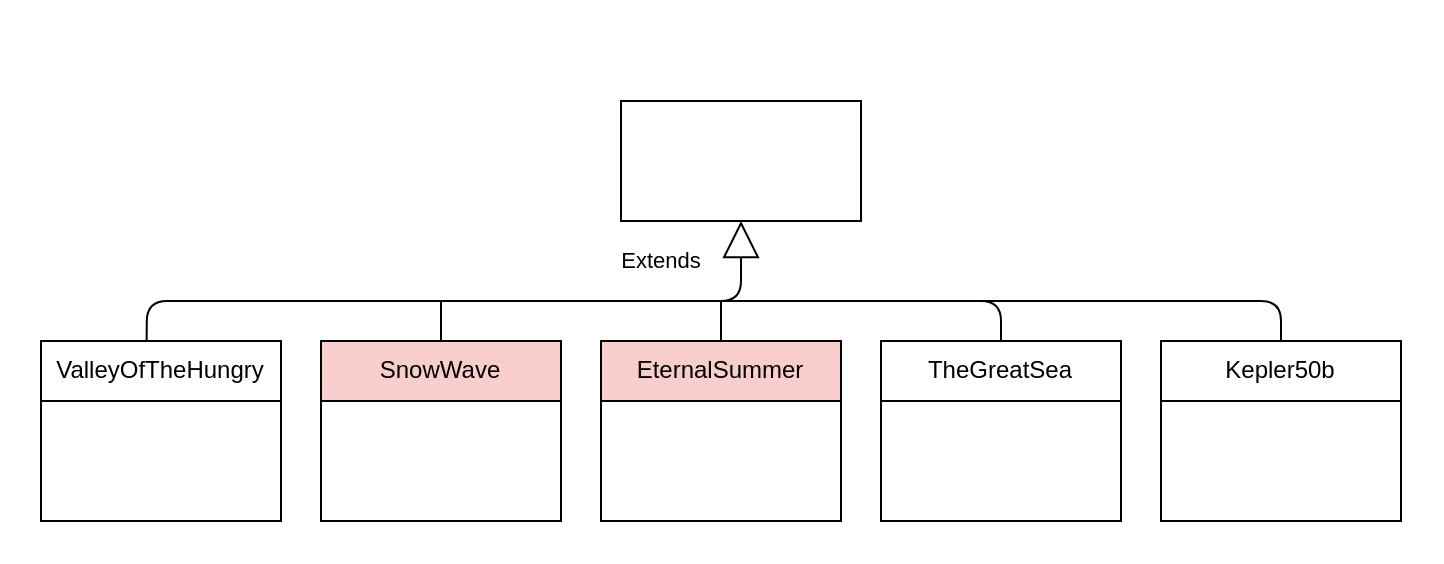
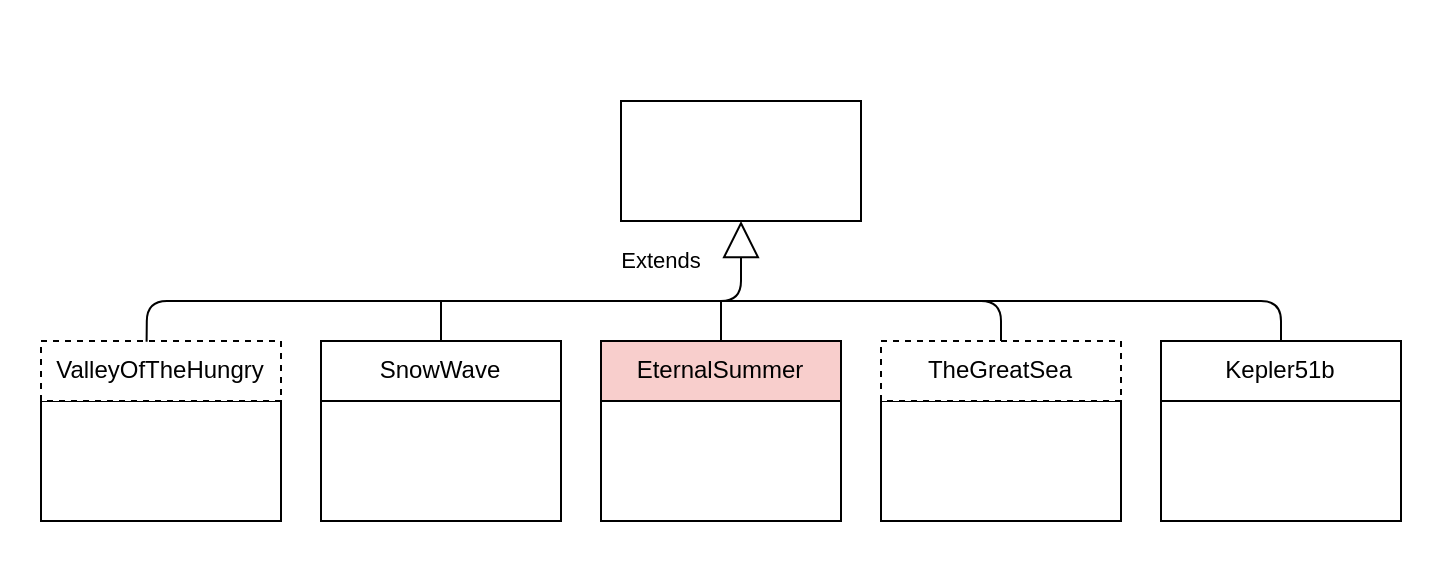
node "ValleyOfTheHungry": style solid -> dashed
node "SnowWave": fillcolor #f8cecc -> #ffffff
node "TheGreatSea": style solid -> dashed
node "Kepler50b": label "Kepler50b" -> "Kepler51b"
